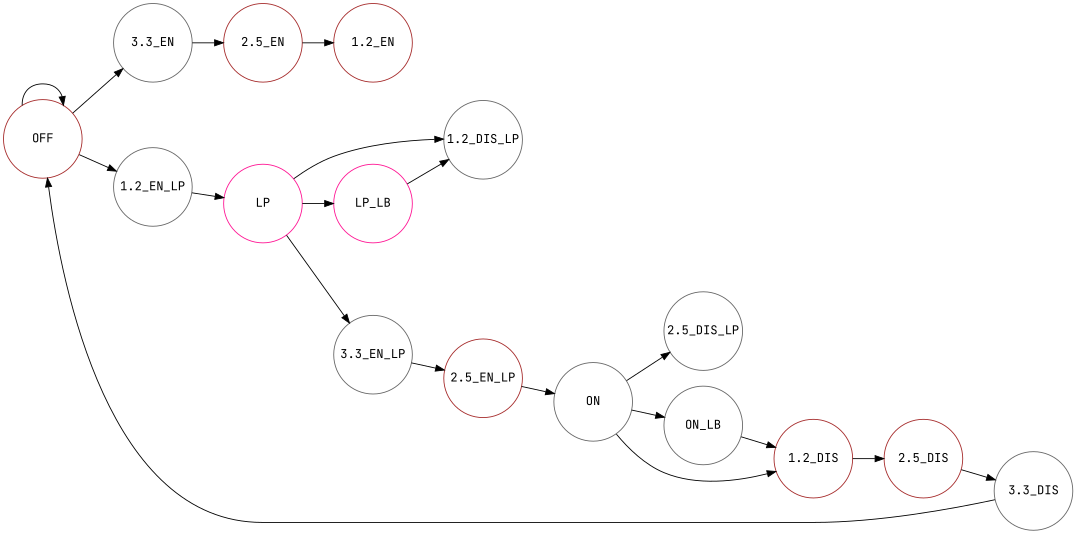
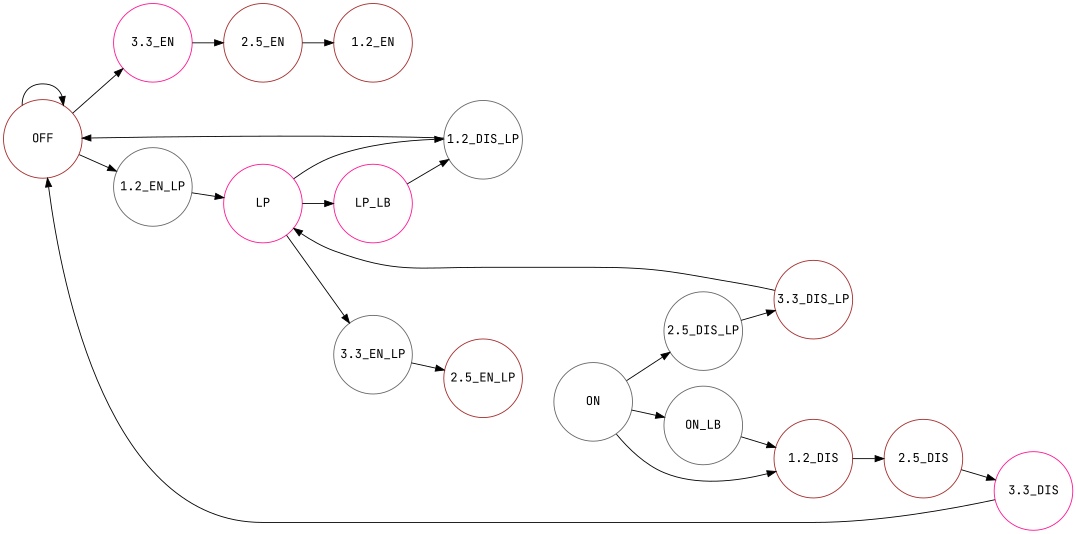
node "3.3_EN": color gray40 -> deeppink
edge "1.2_DIS_LP" -> "OFF": added
node "3.3_DIS_LP": added
edge "2.5_EN_LP" -> "ON": removed
node "3.3_DIS": color gray40 -> deeppink
